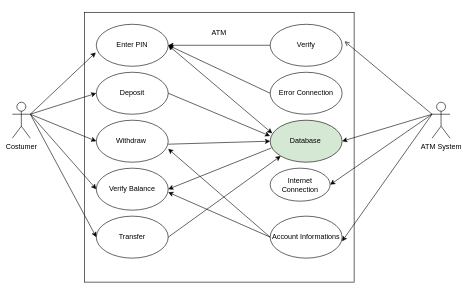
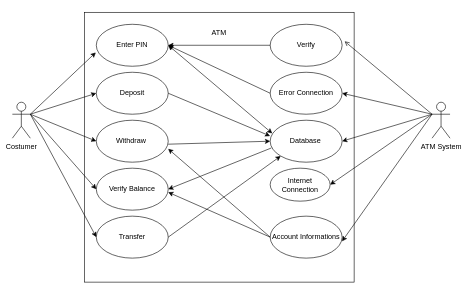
edge "ATM System" -> "Error Connection": added
node "Database": fillcolor #d5e8d4 -> #ffffff
